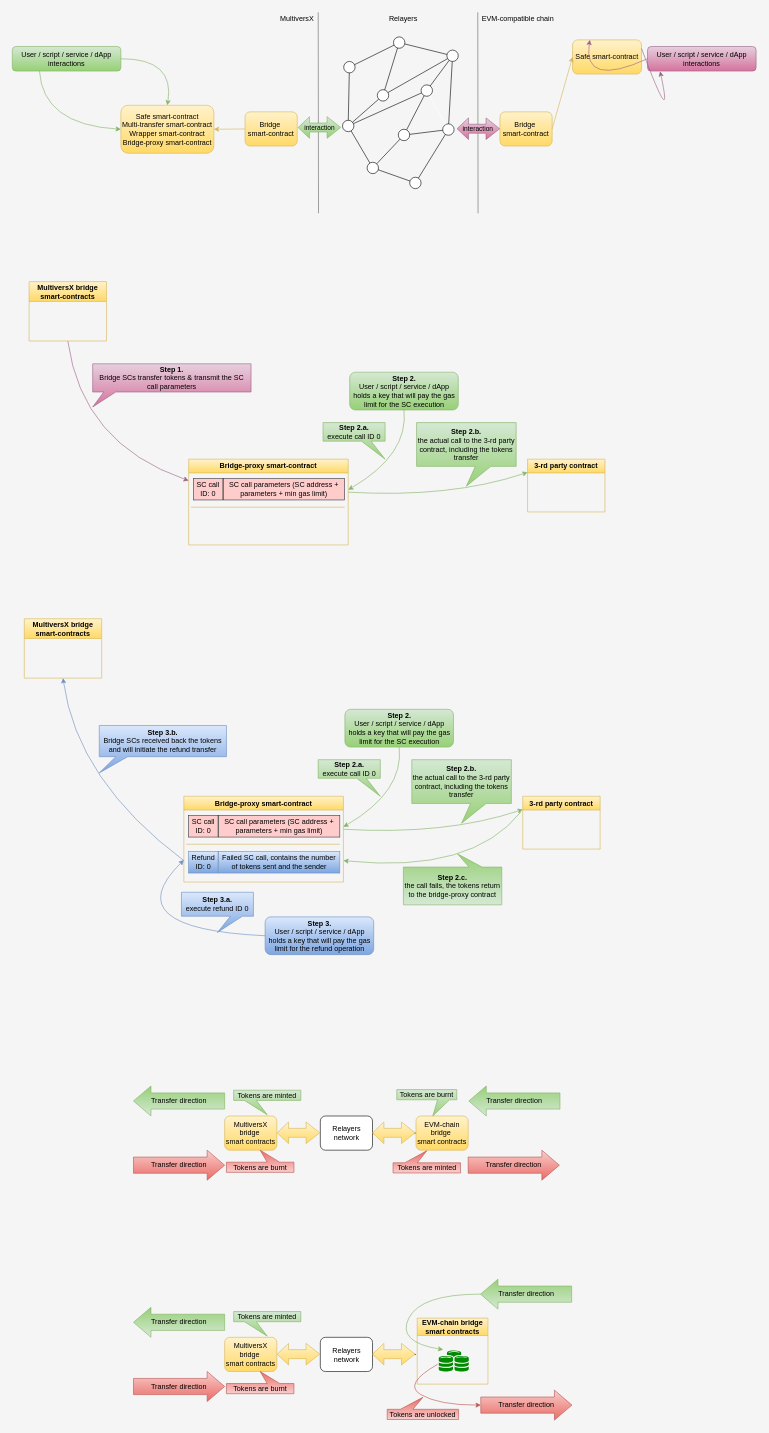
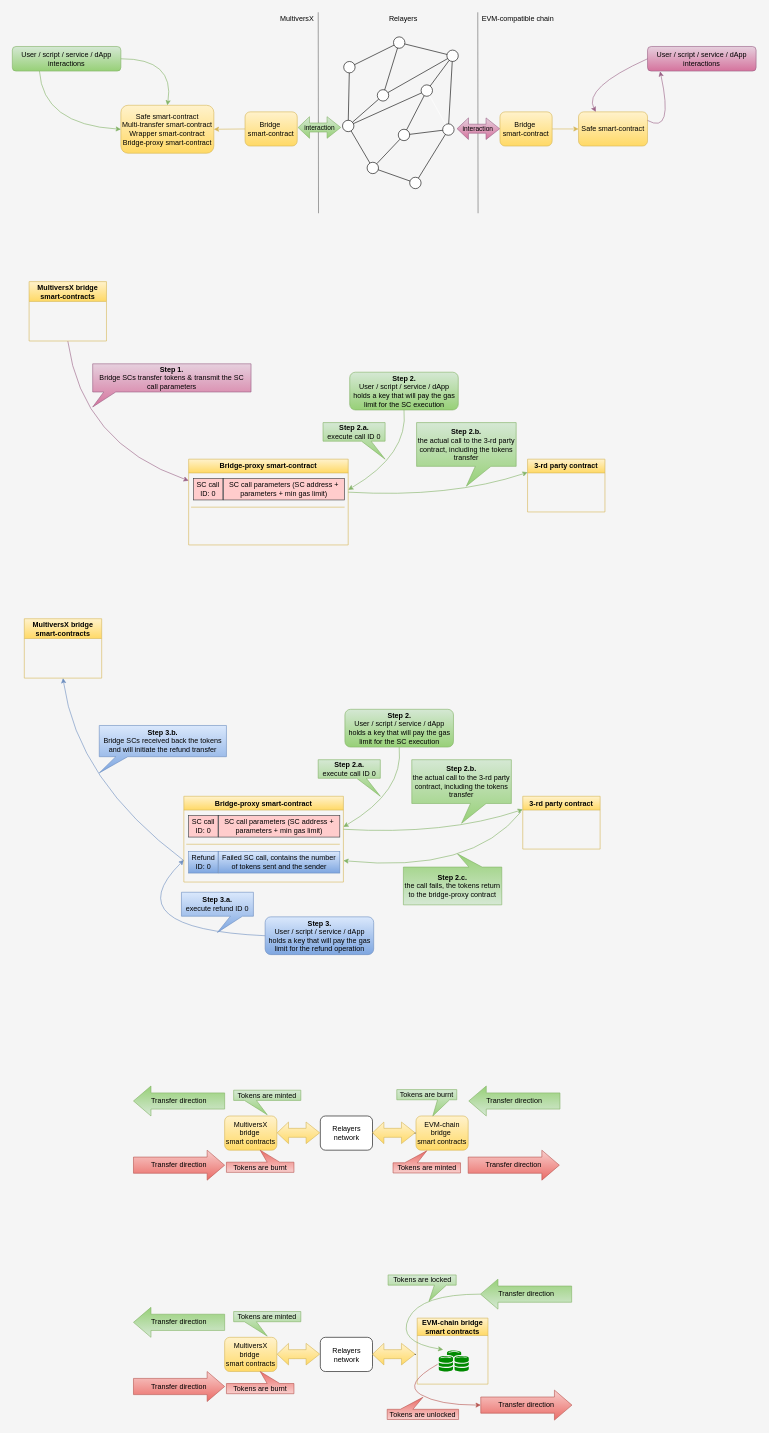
node "Safe smart-contract": moved (607, 57) -> (613, 129)
node "Tokens are locked": added
